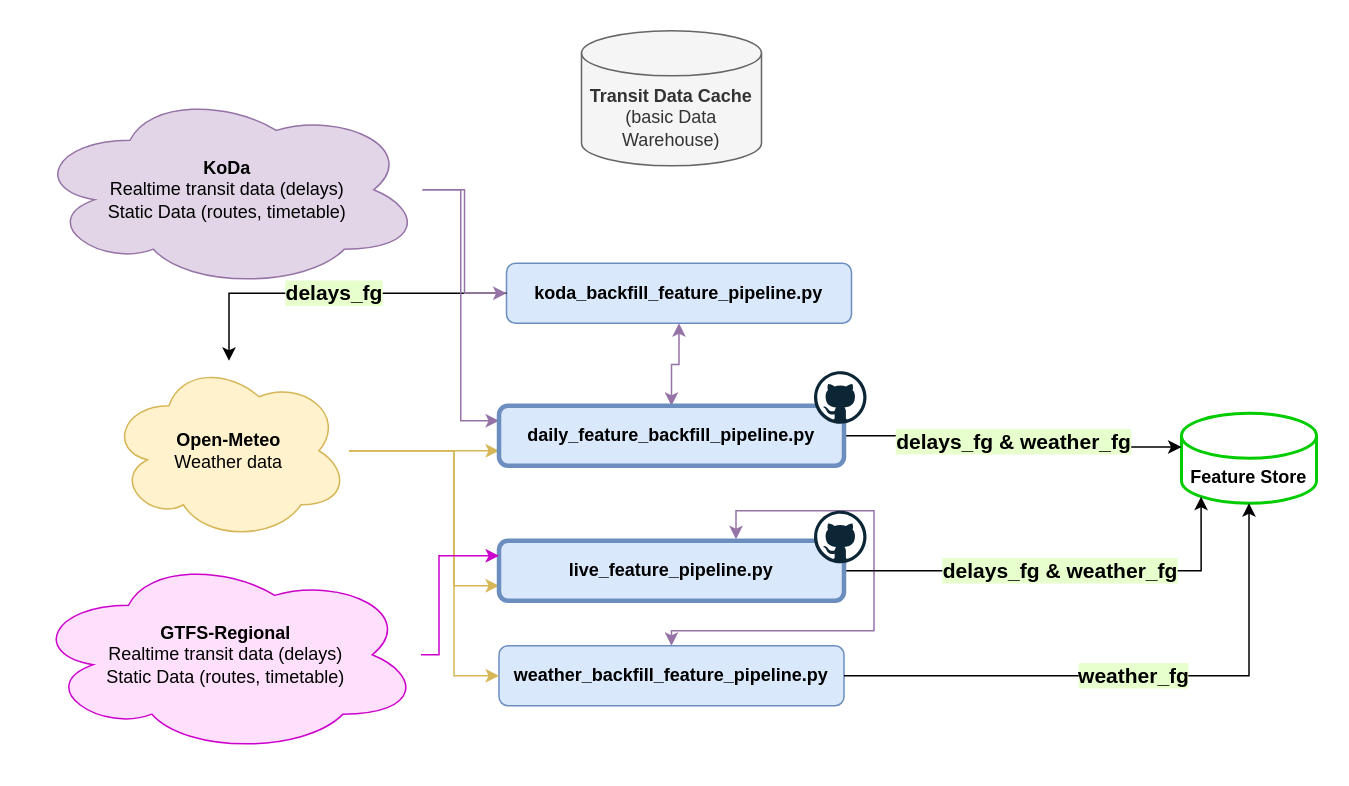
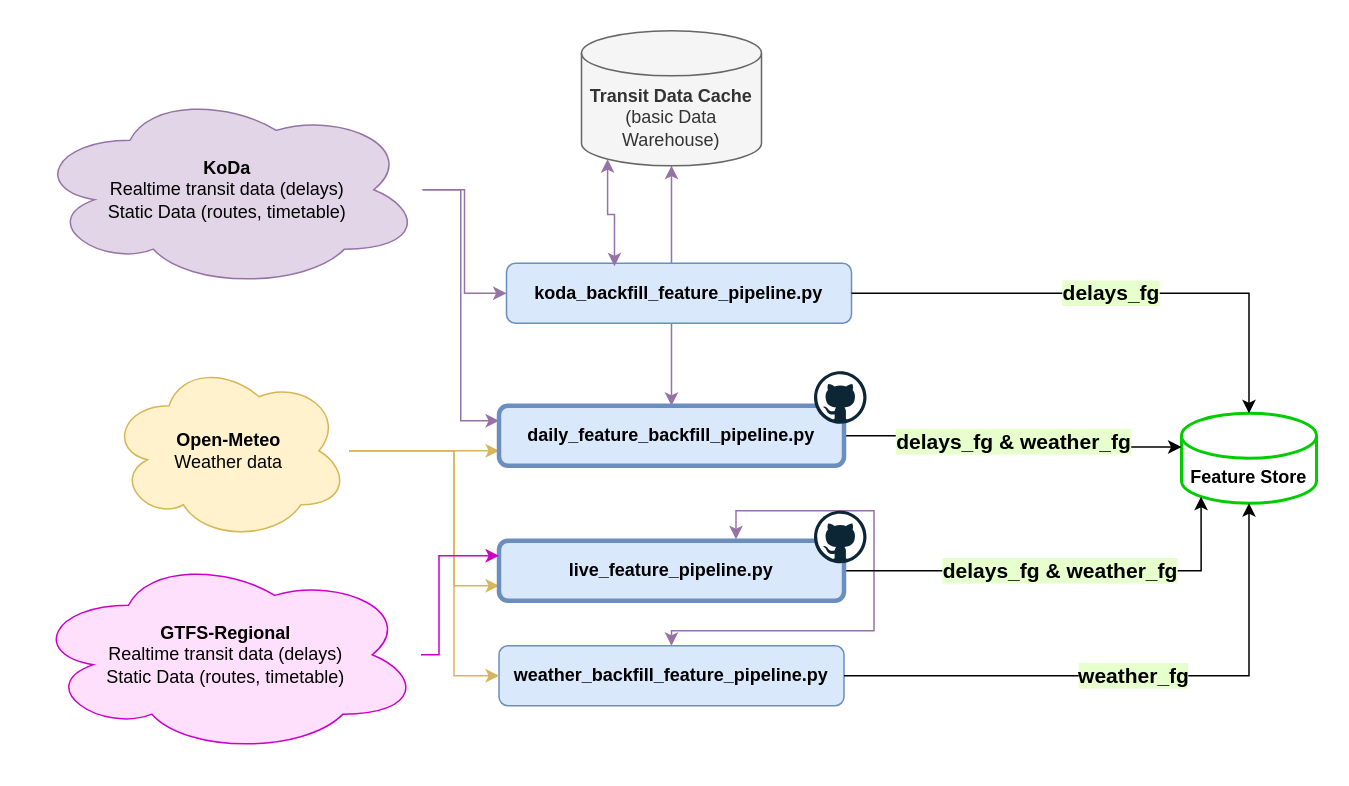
edge "Transit Data Cache (basic Data Warehouse)" -- "koda_backfill_feature_pipeline.py": added
edge "koda_backfill_feature_pipeline.py" -> "Open-Meteo Weather data": now "koda_backfill_feature_pipeline.py" -> "Feature Store"
edge "koda_backfill_feature_pipeline.py" -- "daily_feature_backfill_pipeline.py": now "Transit Data Cache (basic Data Warehouse)" -- "daily_feature_backfill_pipeline.py"
